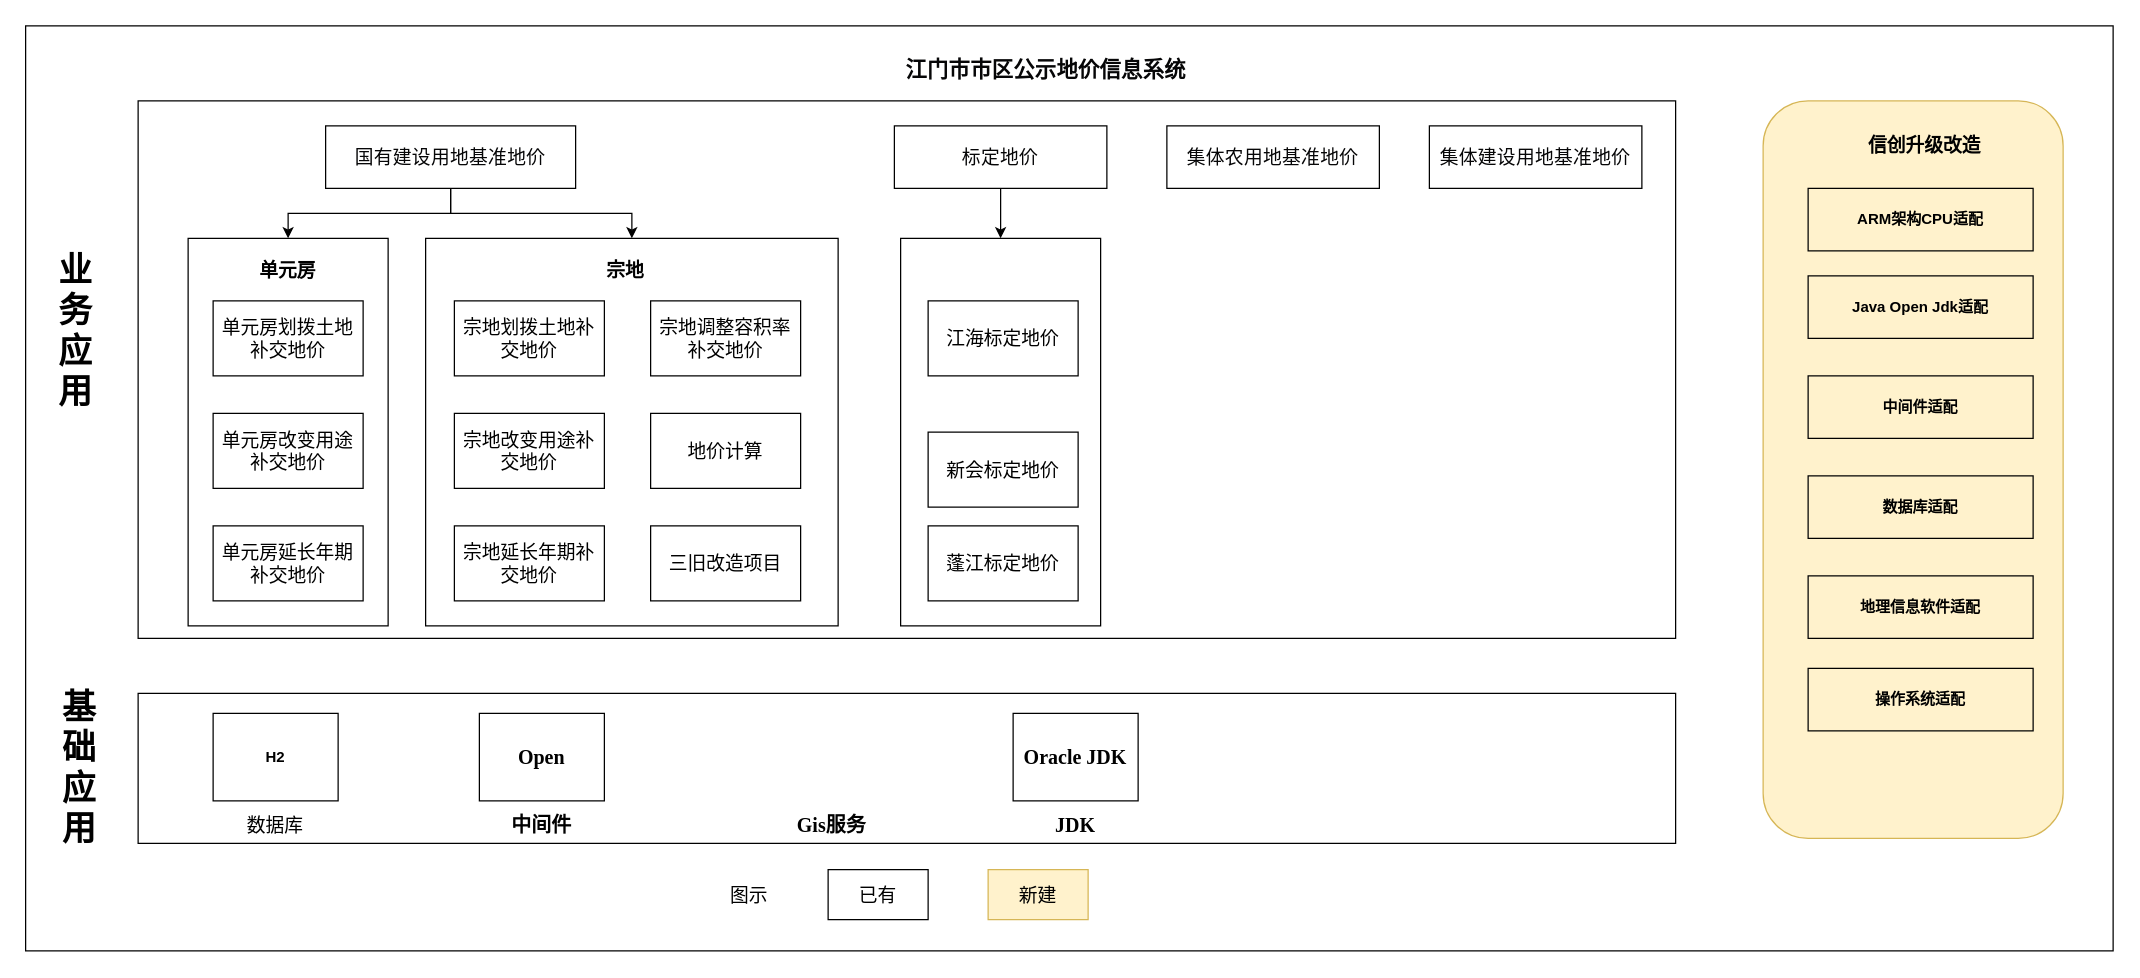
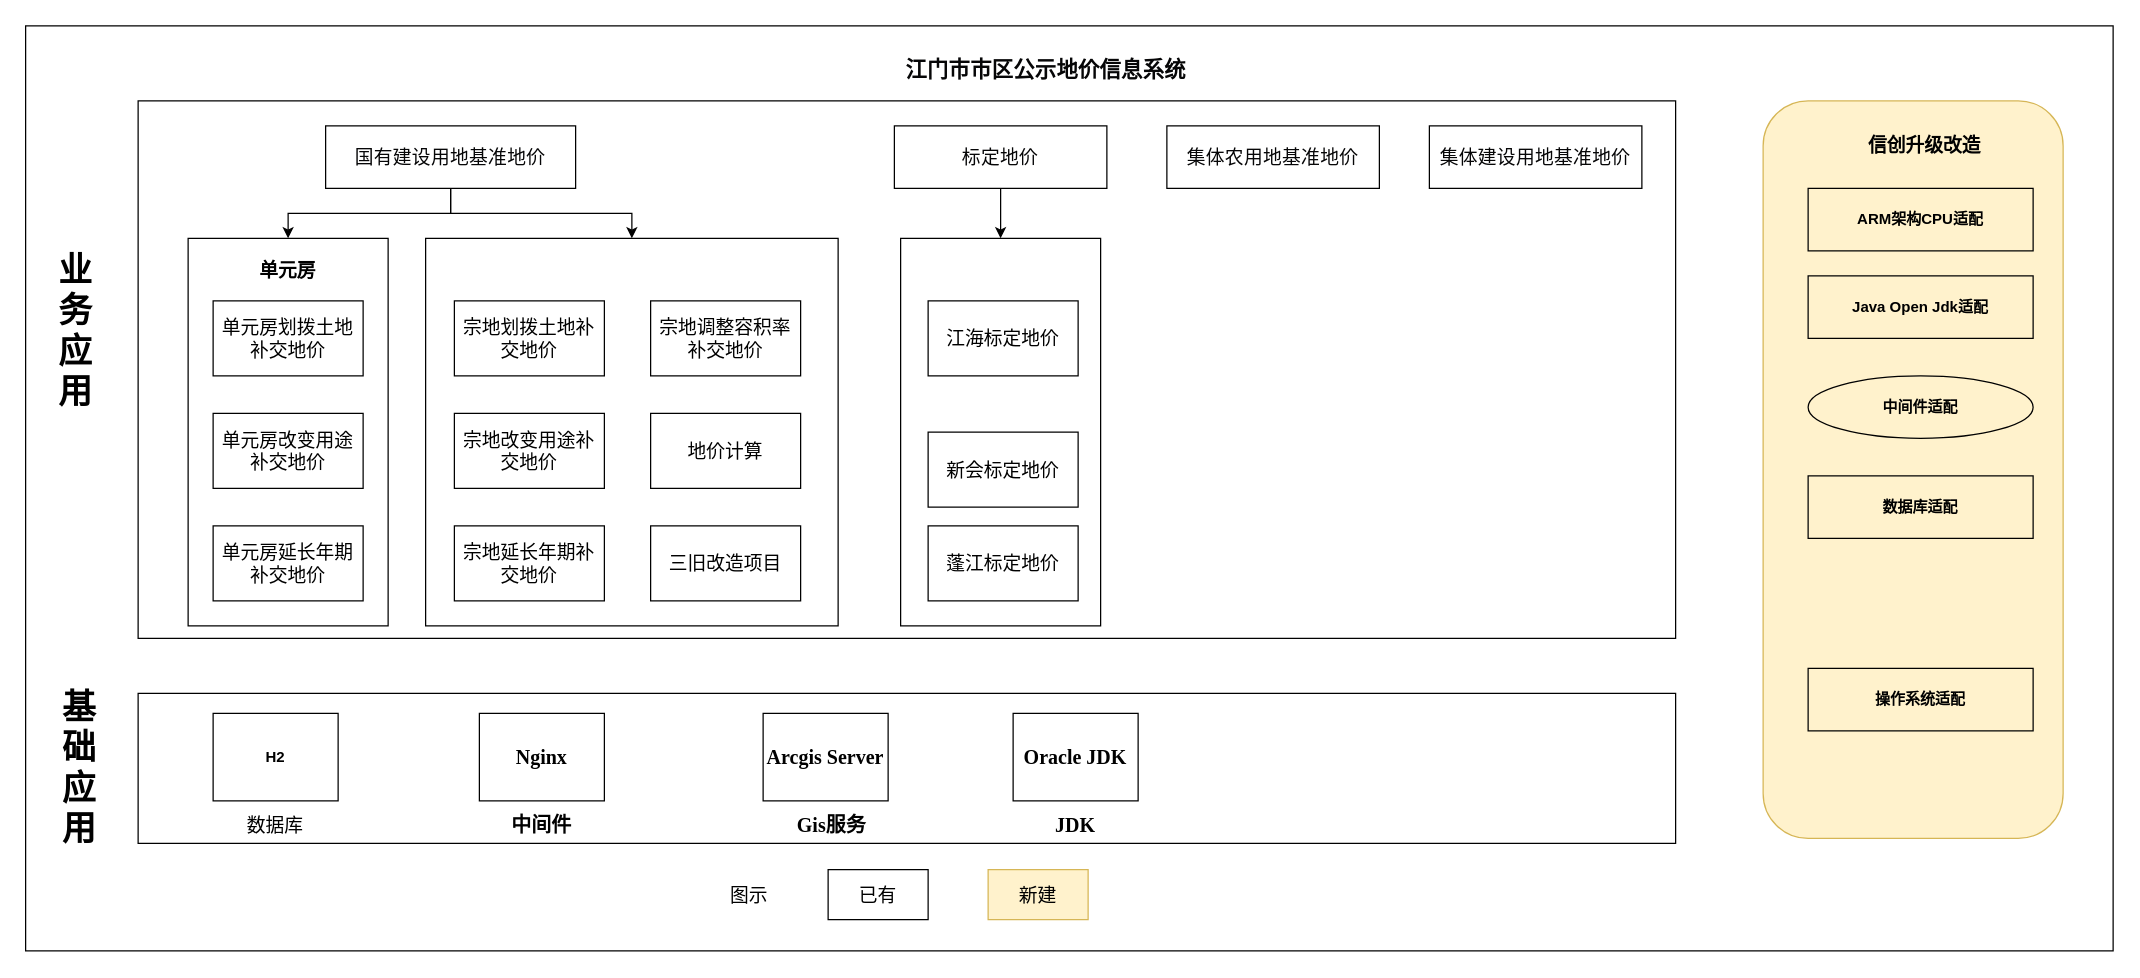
node "宗地": removed
node "中间件适配": shape rectangle -> ellipse
node "地理信息软件适配": removed
node "Open": label "Open" -> "Nginx"
node "Arcgis Server": added
